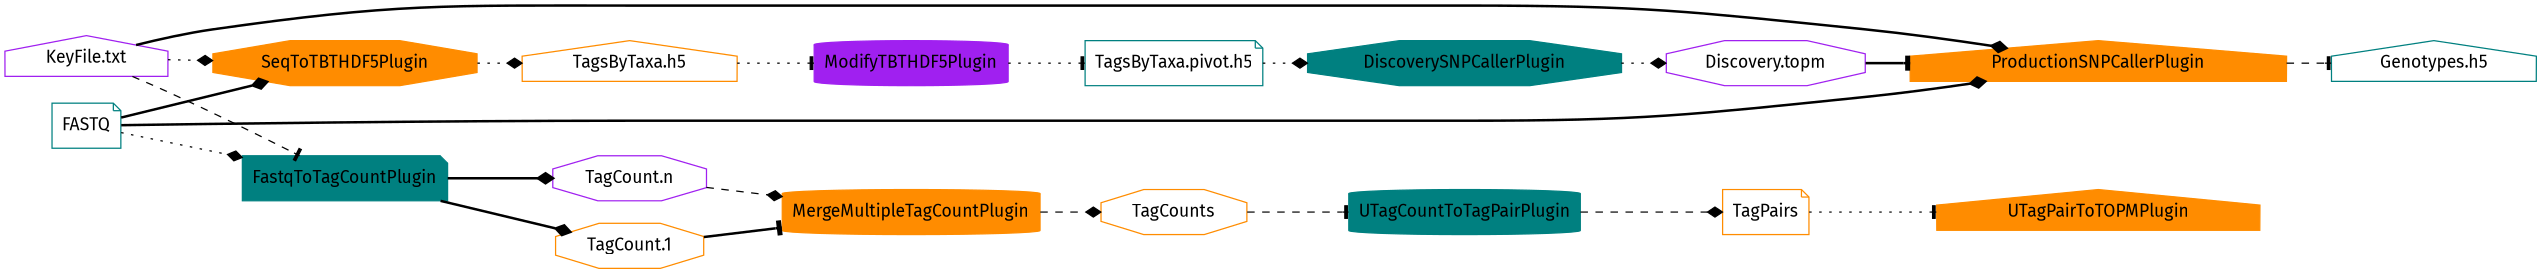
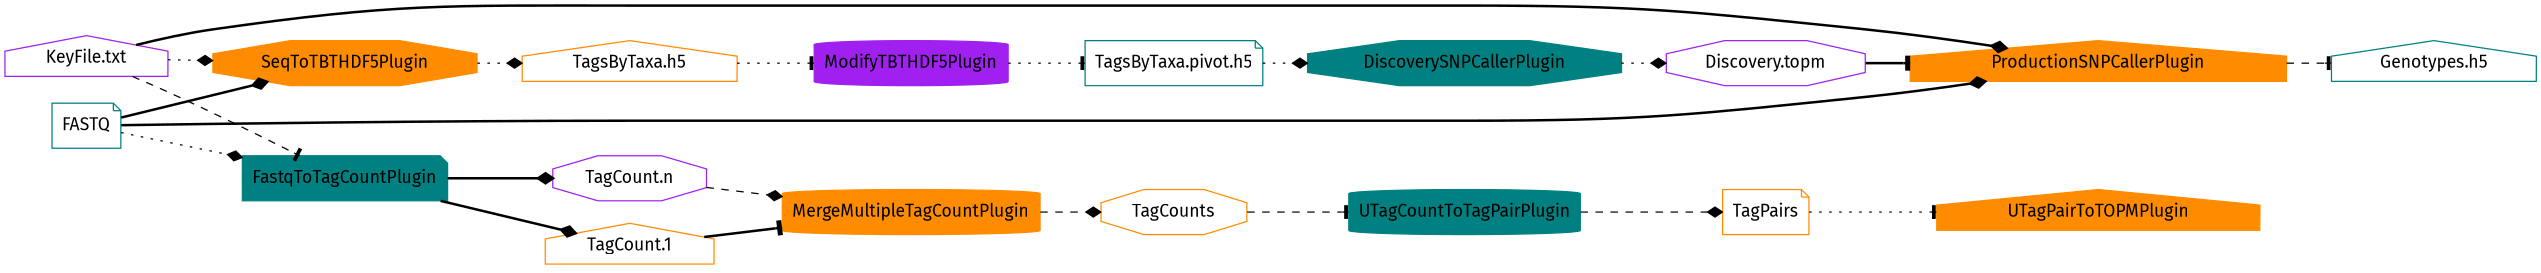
node "TagCount.1": shape octagon -> house
